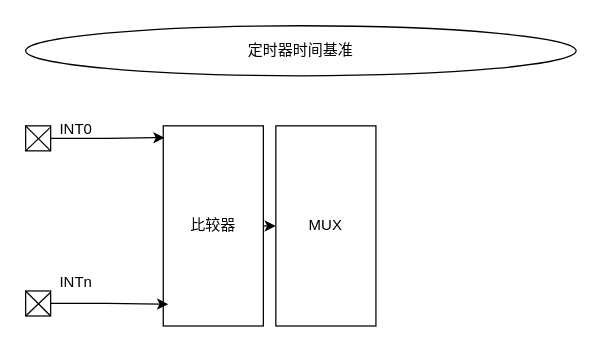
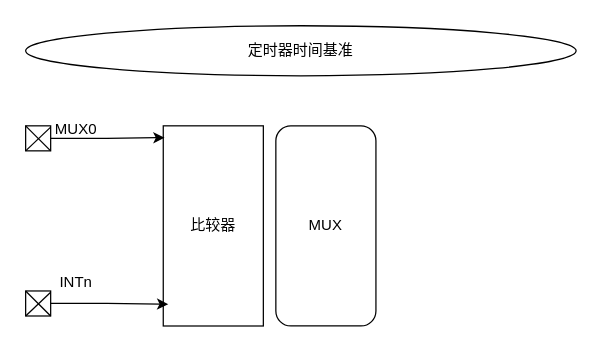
node "INT0": label "INT0" -> "MUX0"
edge "比较器" -> "MUX": removed
node "MUX": shape rectangle -> rounded rectangle
